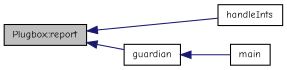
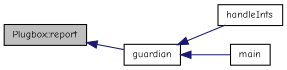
edge "handleInts" -> "Plugbox::report": now "handleInts" -> "guardian"
